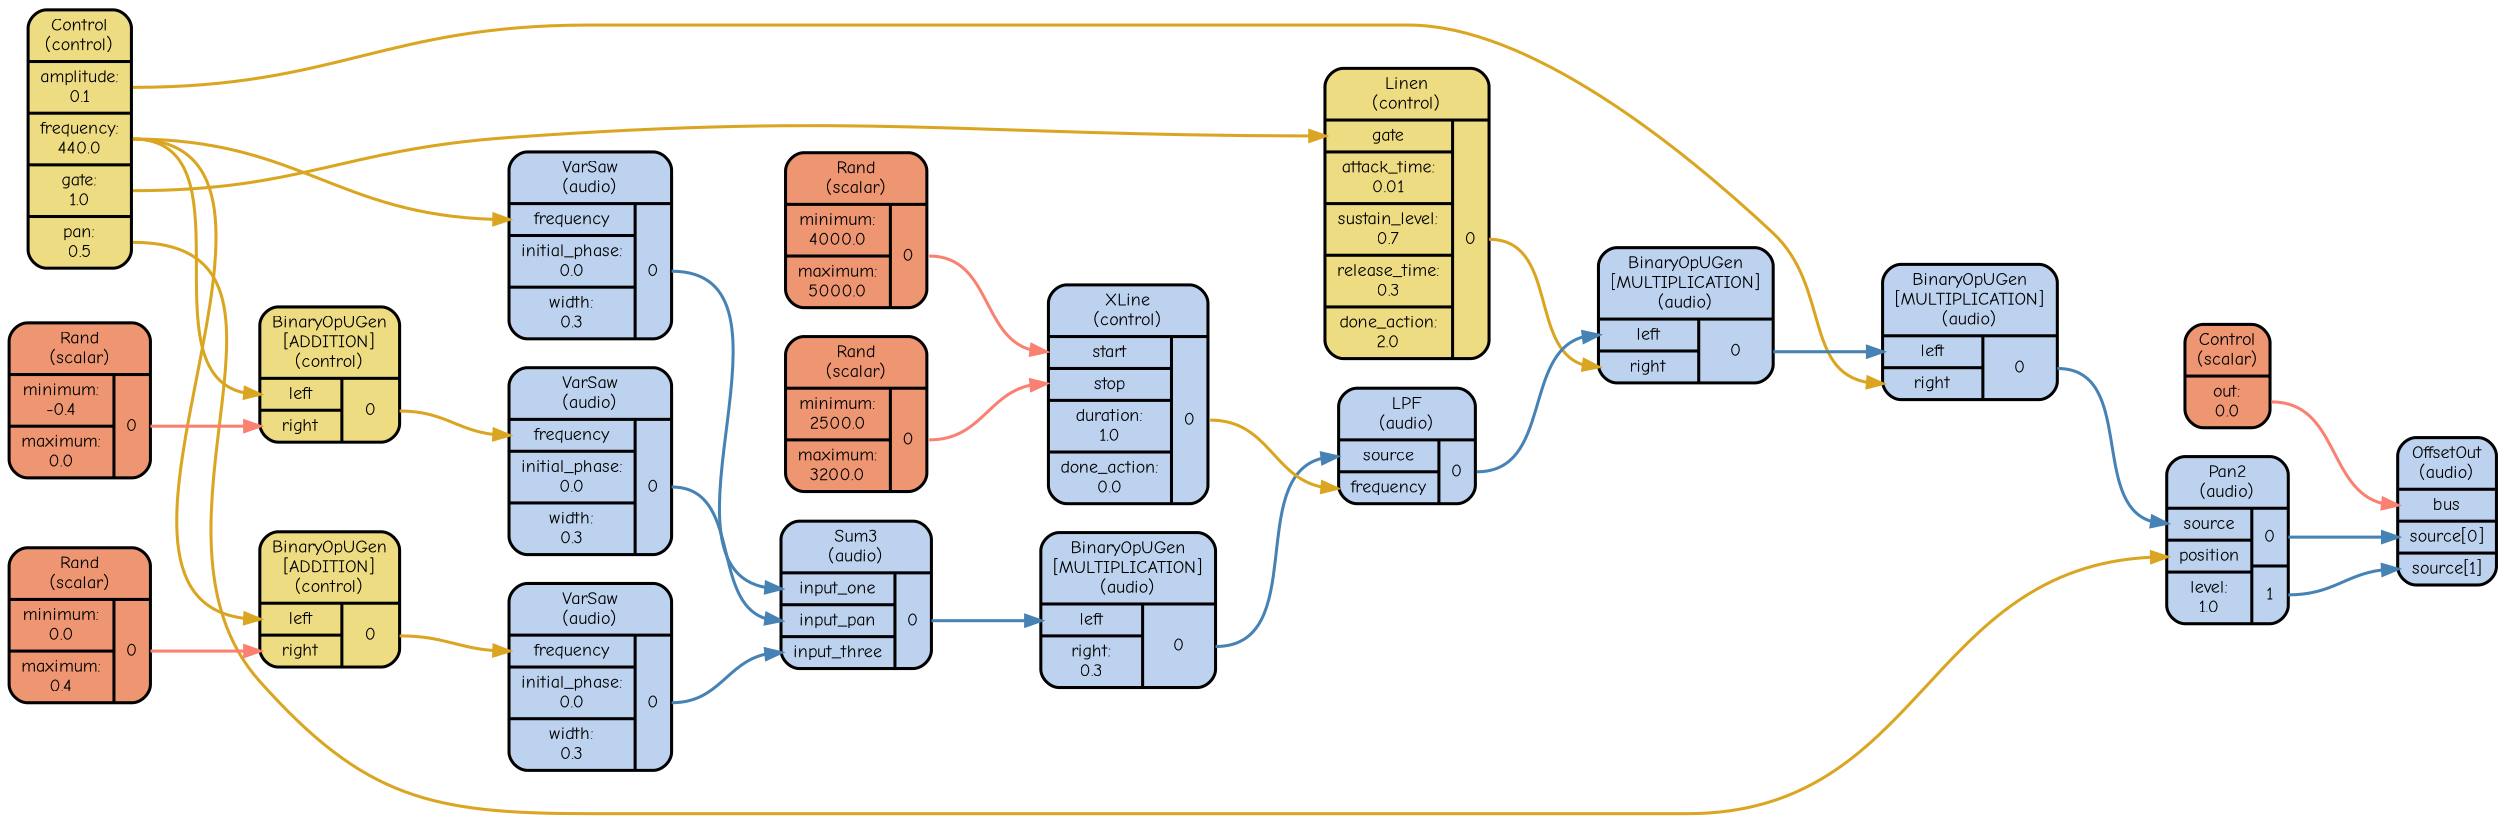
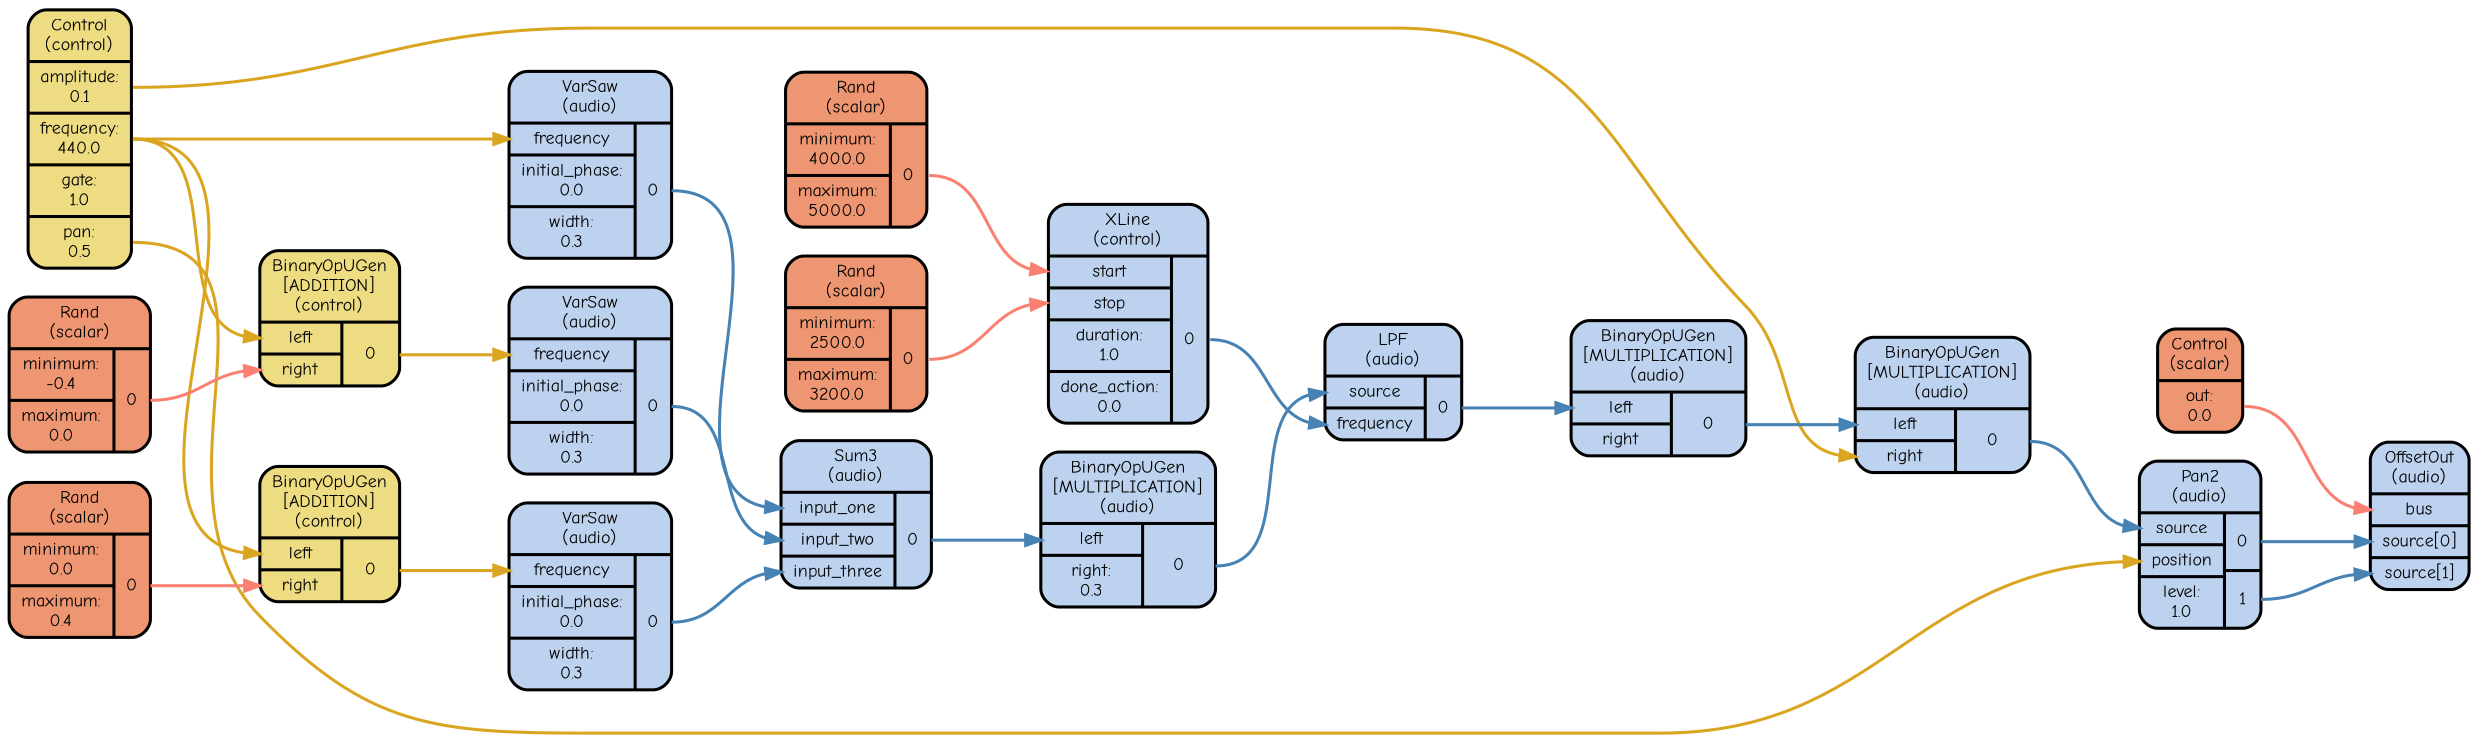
node "Linen": removed
edge "XLine" -> "LPF": color goldenrod -> steelblue
node "Sum3": text "input_pan" -> "input_two"
